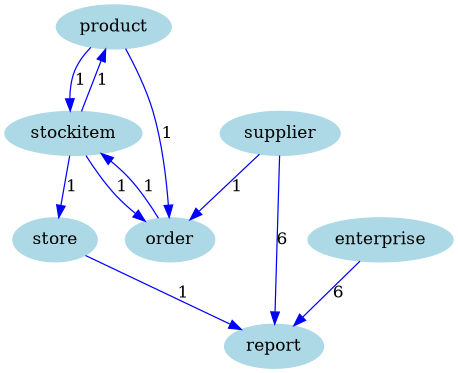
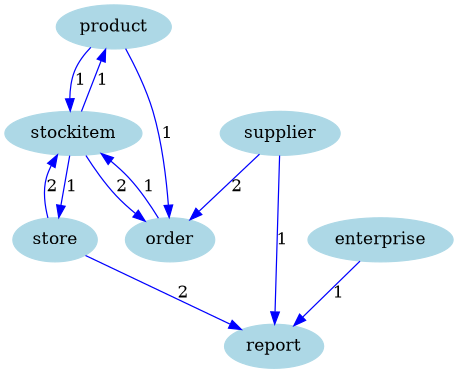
edge "stockitem" -> "order": label "1" -> "2"
edge "supplier" -> "order": label "1" -> "2"
edge "store" -> "stockitem": added, label "2"
edge "supplier" -> "report": label "6" -> "1"
edge "store" -> "report": label "1" -> "2"
edge "enterprise" -> "report": label "6" -> "1"
